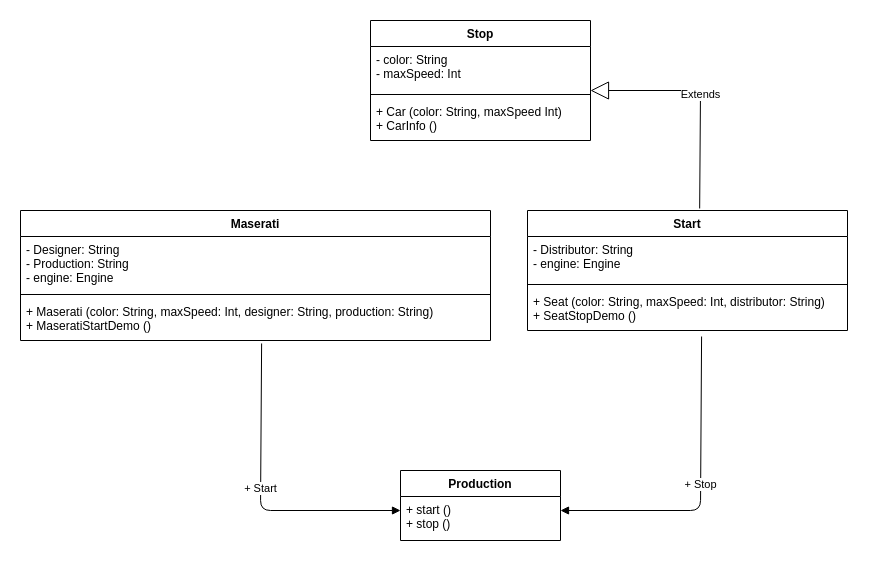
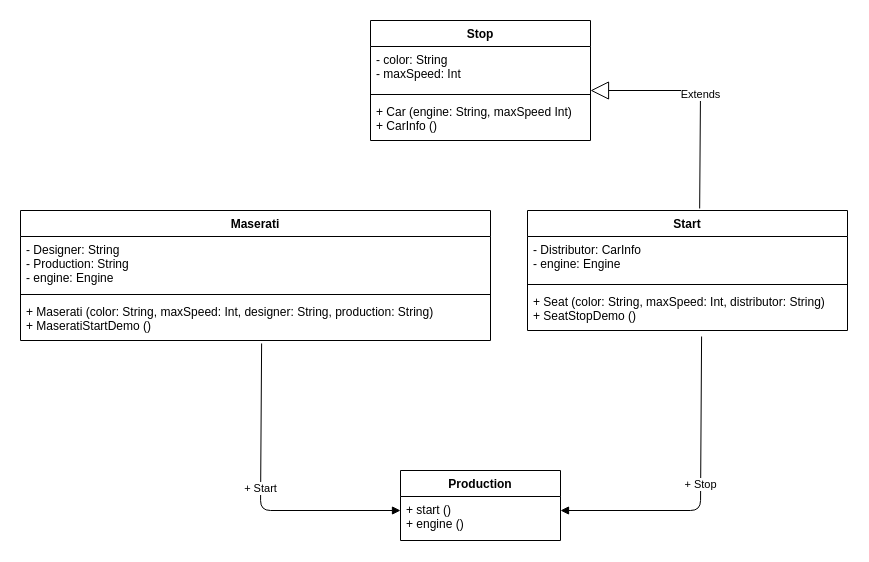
node "+ Car (color: String, maxSpeed Int) + CarInfo ()": label "+ Car (color: String, maxSpeed Int) + CarInfo ()" -> "+ Car (engine: String, maxSpeed Int) + CarInfo ()"
node "- Distributor: String - engine: Engine": label "- Distributor: String - engine: Engine" -> "- Distributor: CarInfo - engine: Engine"
node "+ start () + stop ()": label "+ start () + stop ()" -> "+ start () + engine ()"
